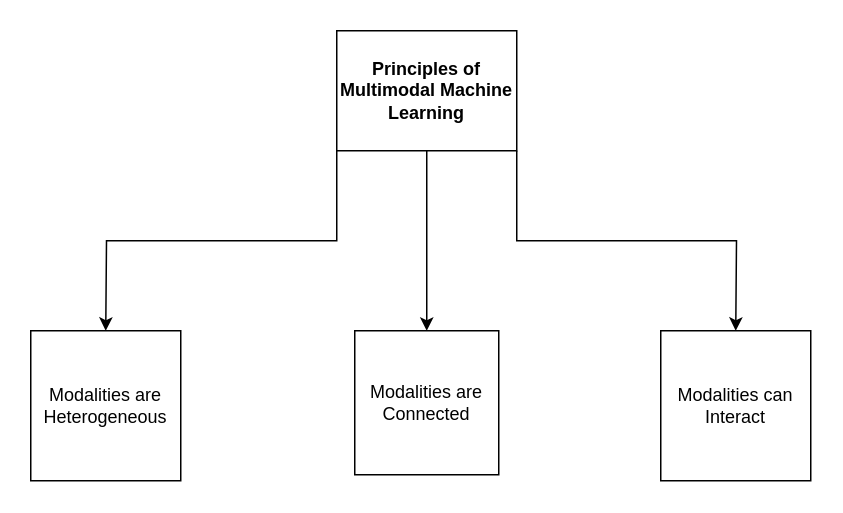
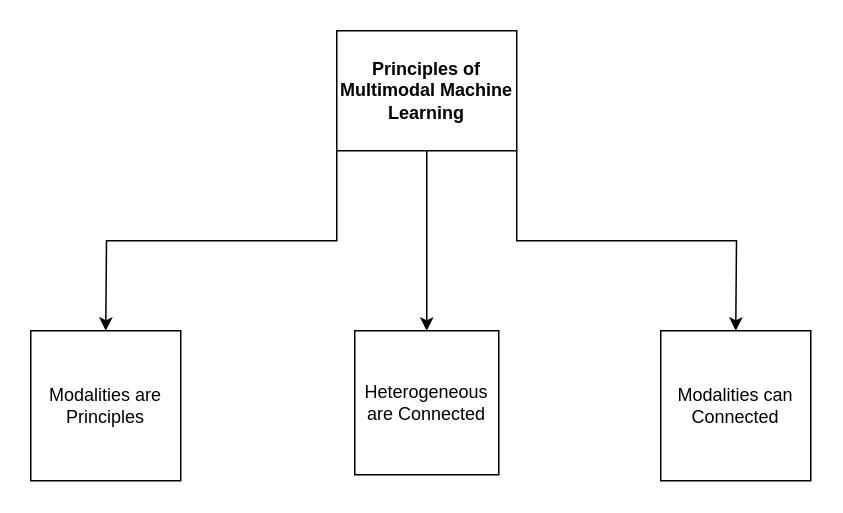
node "Modalities are Connected": label "Modalities are Connected" -> "Heterogeneous are Connected"
node "Modalities are Heterogeneous": label "Modalities are Heterogeneous" -> "Modalities are Principles"
node "Modalities can Interact": label "Modalities can Interact" -> "Modalities can Connected"
